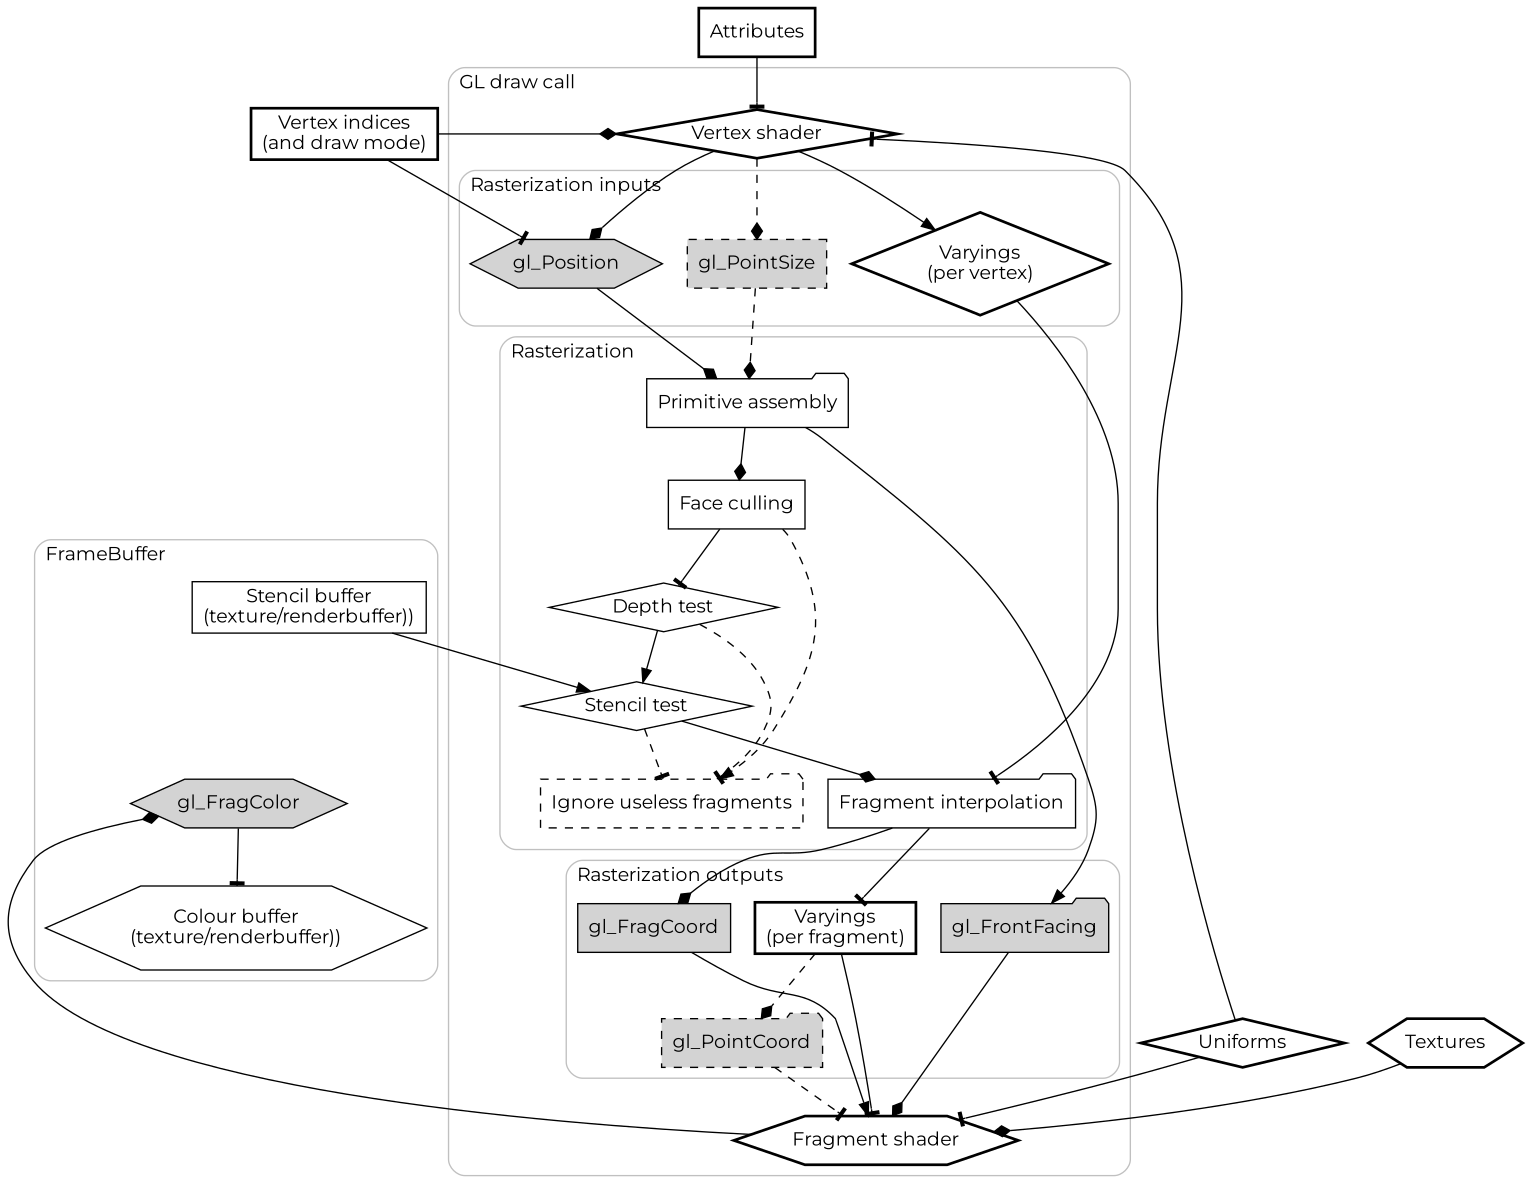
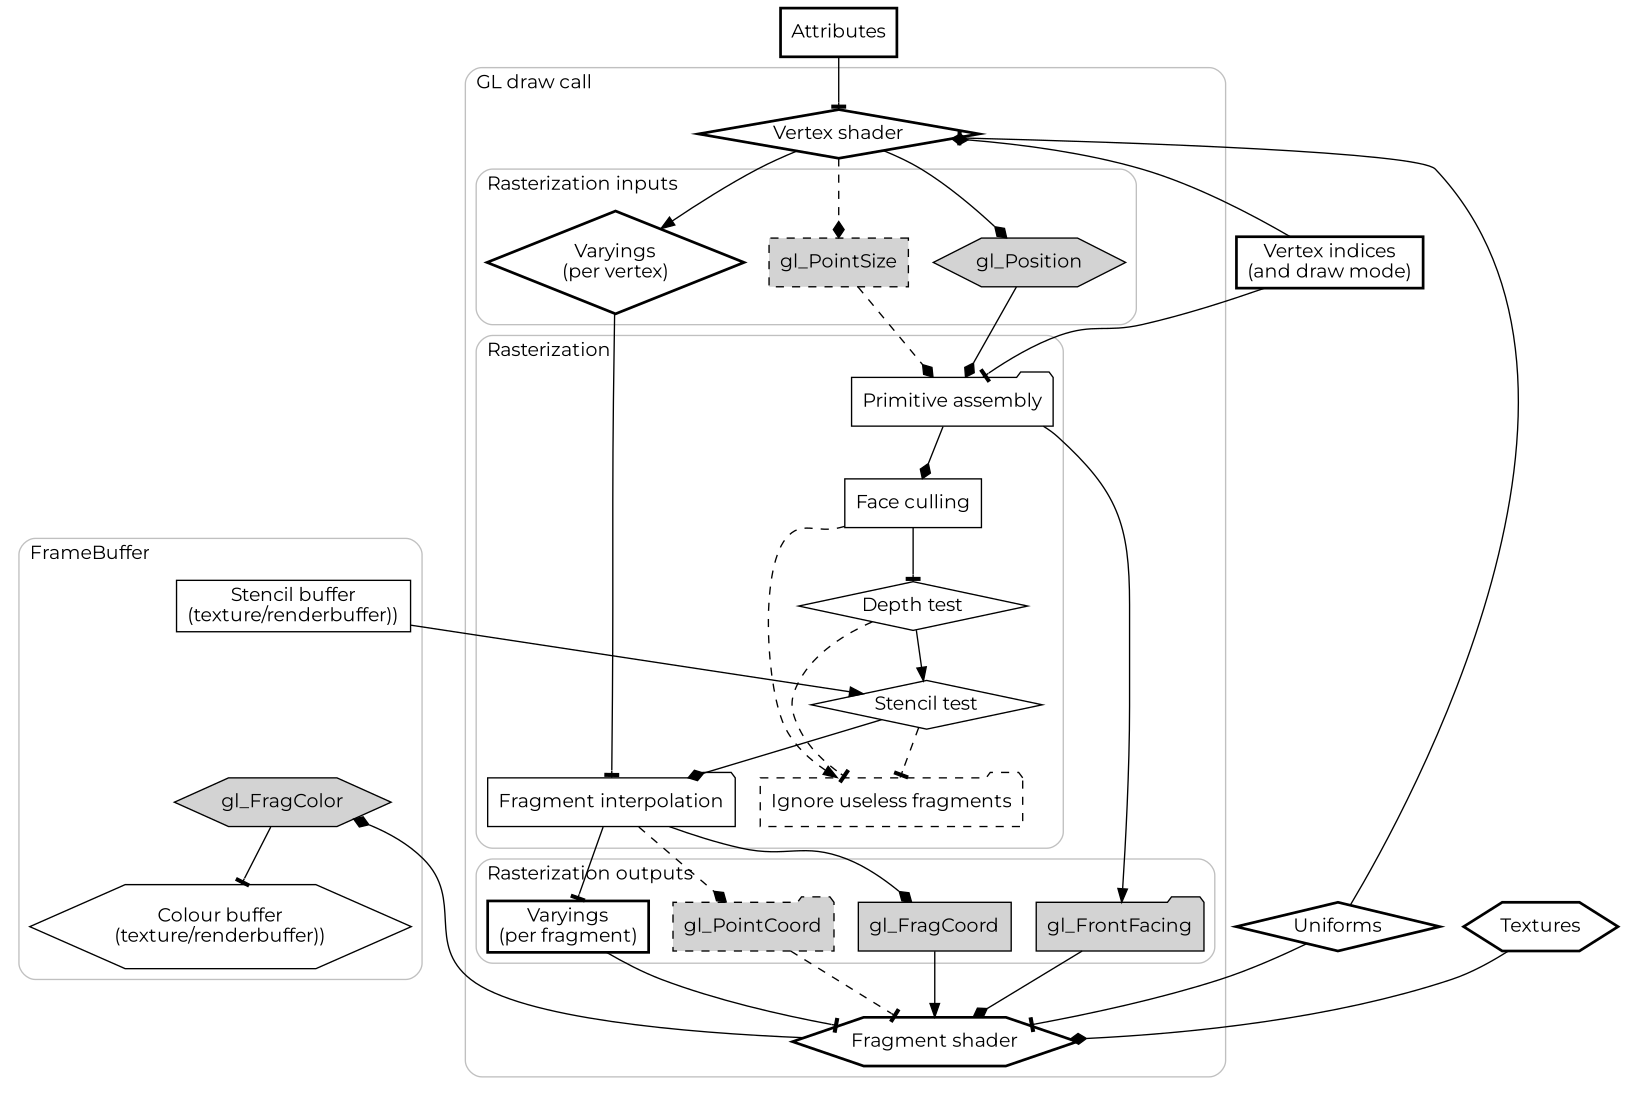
edge "Vertex indices (and draw mode)" -> "gl_Position": now "Vertex indices (and draw mode)" -> "Primitive assembly"
edge "Varyings (per fragment)" -> "gl_PointCoord": now "Fragment interpolation" -> "gl_PointCoord"
